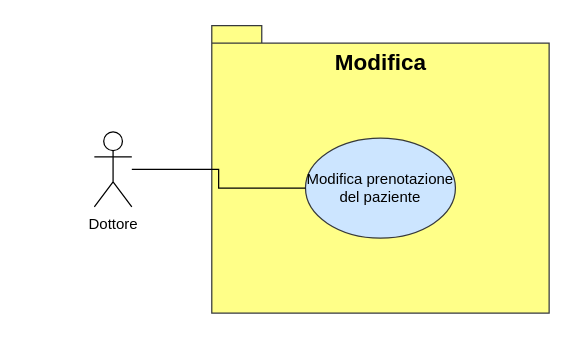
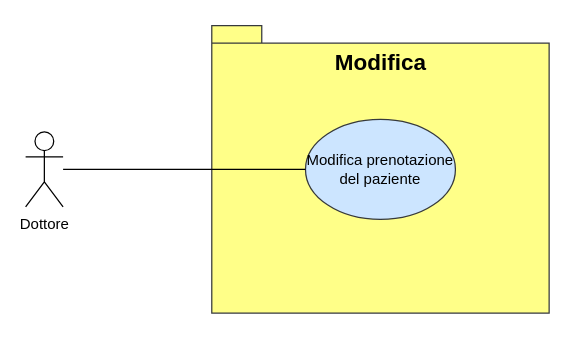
node "Dottore": moved (113, 169) -> (44, 169)
node "Modifica prenotazione del paziente": moved (381, 188) -> (381, 169)
